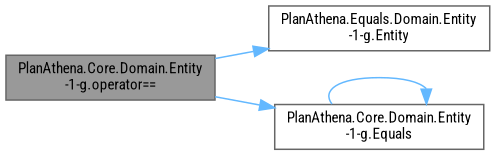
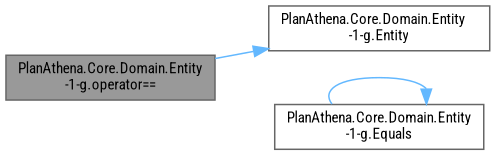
node "PlanAthena.Equals.Domain.Entity -1-g.Entity": label "PlanAthena.Equals.Domain.Entity -1-g.Entity" -> "PlanAthena.Core.Domain.Entity -1-g.Entity"
edge "PlanAthena.Core.Domain.Entity -1-g.operator==" -> "PlanAthena.Core.Domain.Entity -1-g.Equals": removed
